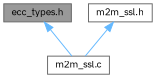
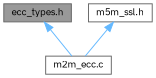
node "m2m_ssl.h": label "m2m_ssl.h" -> "m5m_ssl.h"
node "m2m_ssl.c": label "m2m_ssl.c" -> "m2m_ecc.c"
